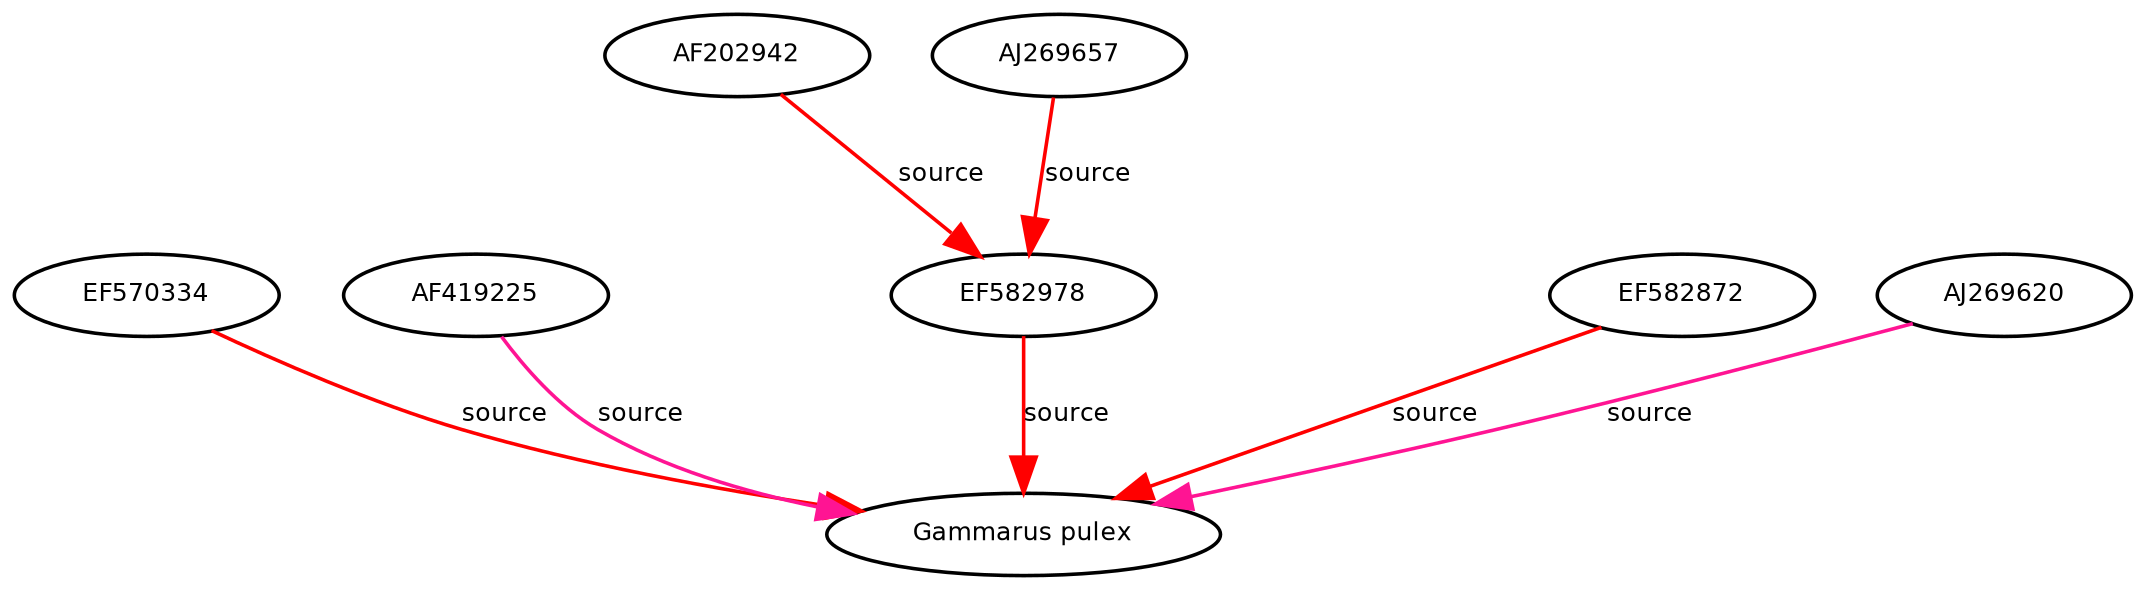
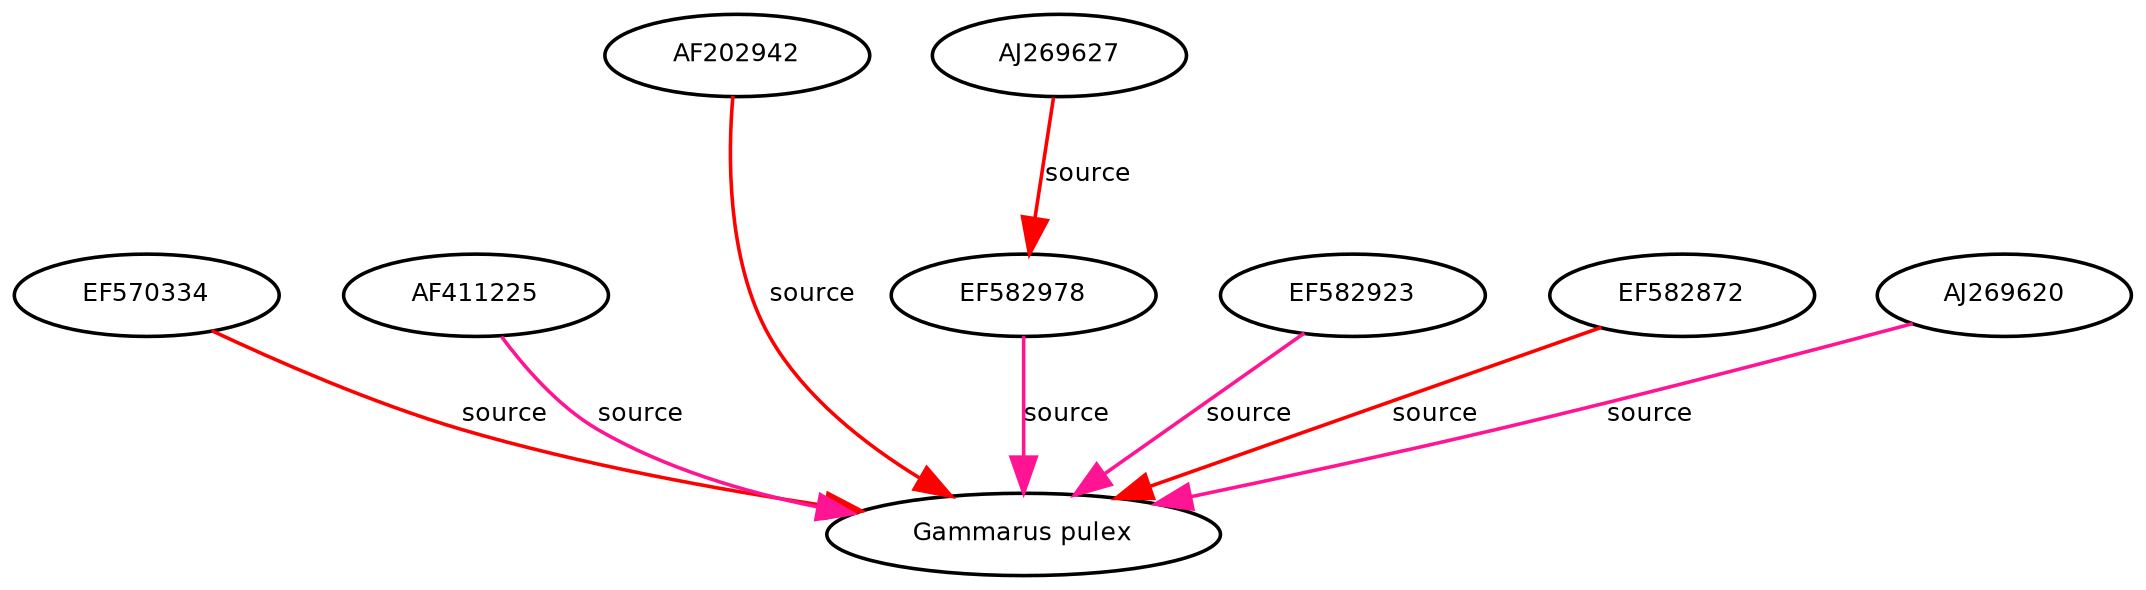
node "AJ269657": label "AJ269657" -> "AJ269627"
edge "AF202942" -> "EF582978": now "AF202942" -> "Gammarus pulex"
node "AF419225": label "AF419225" -> "AF411225"
node "EF582923": added
edge "EF582978" -> "Gammarus pulex": color red -> deeppink
